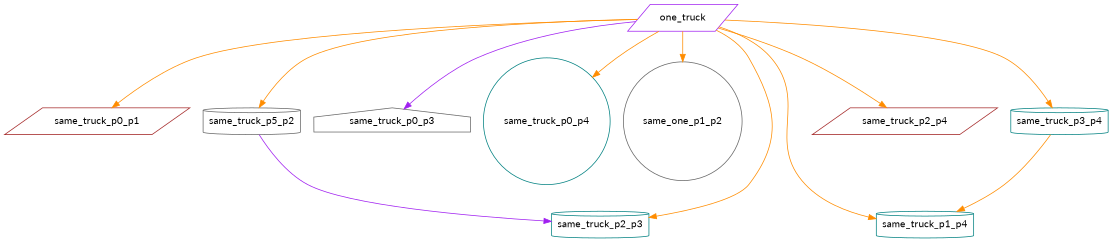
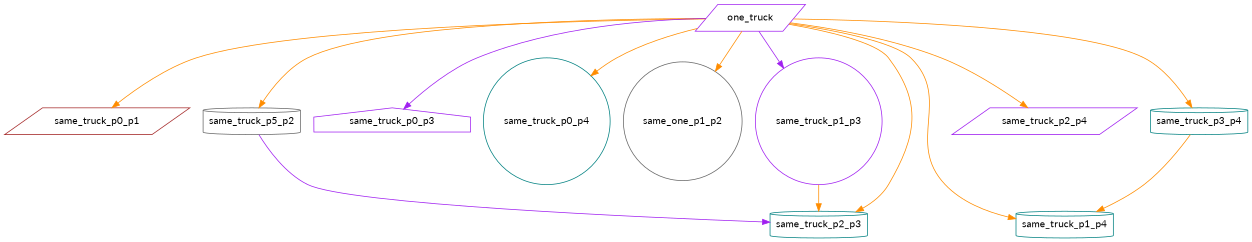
node "same_truck_p0_p3": color gray40 -> purple
node "same_truck_p1_p3": added
node "same_truck_p2_p4": color brown -> purple
